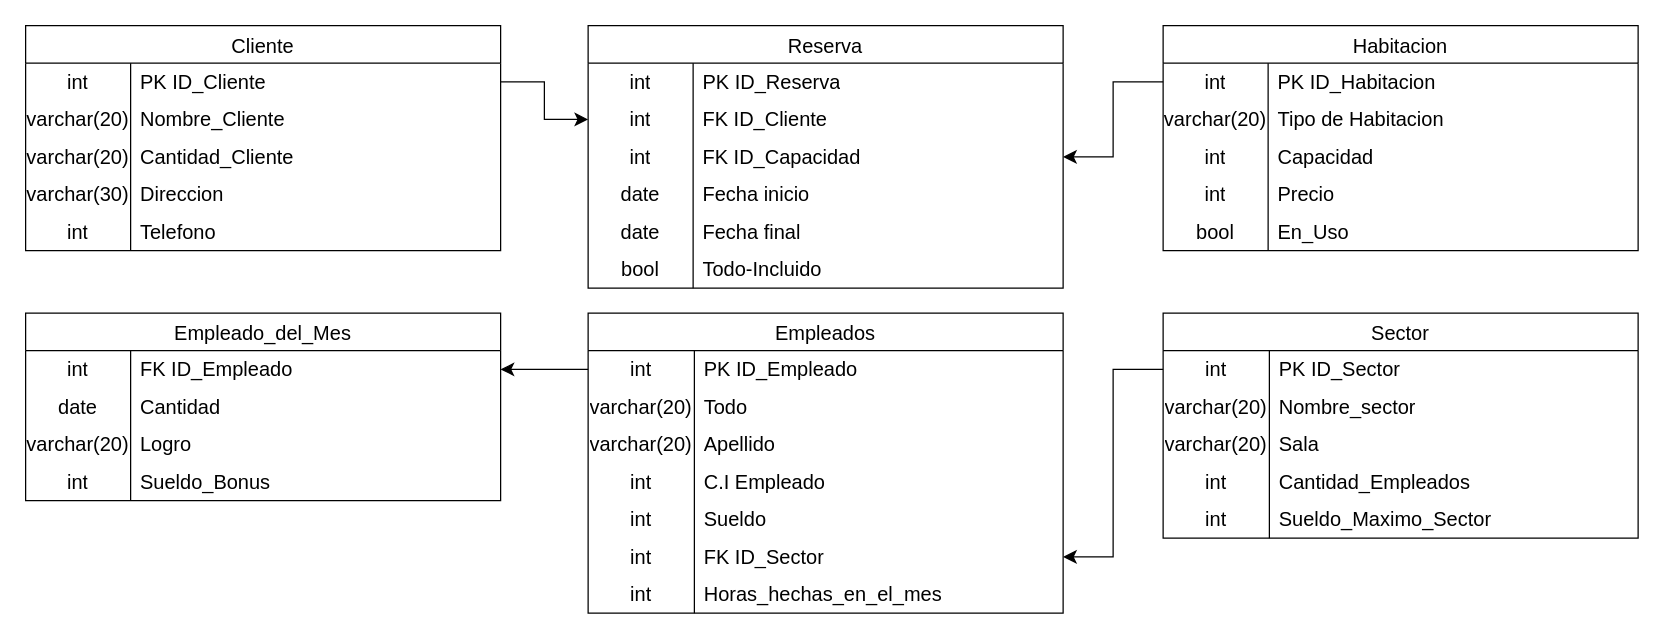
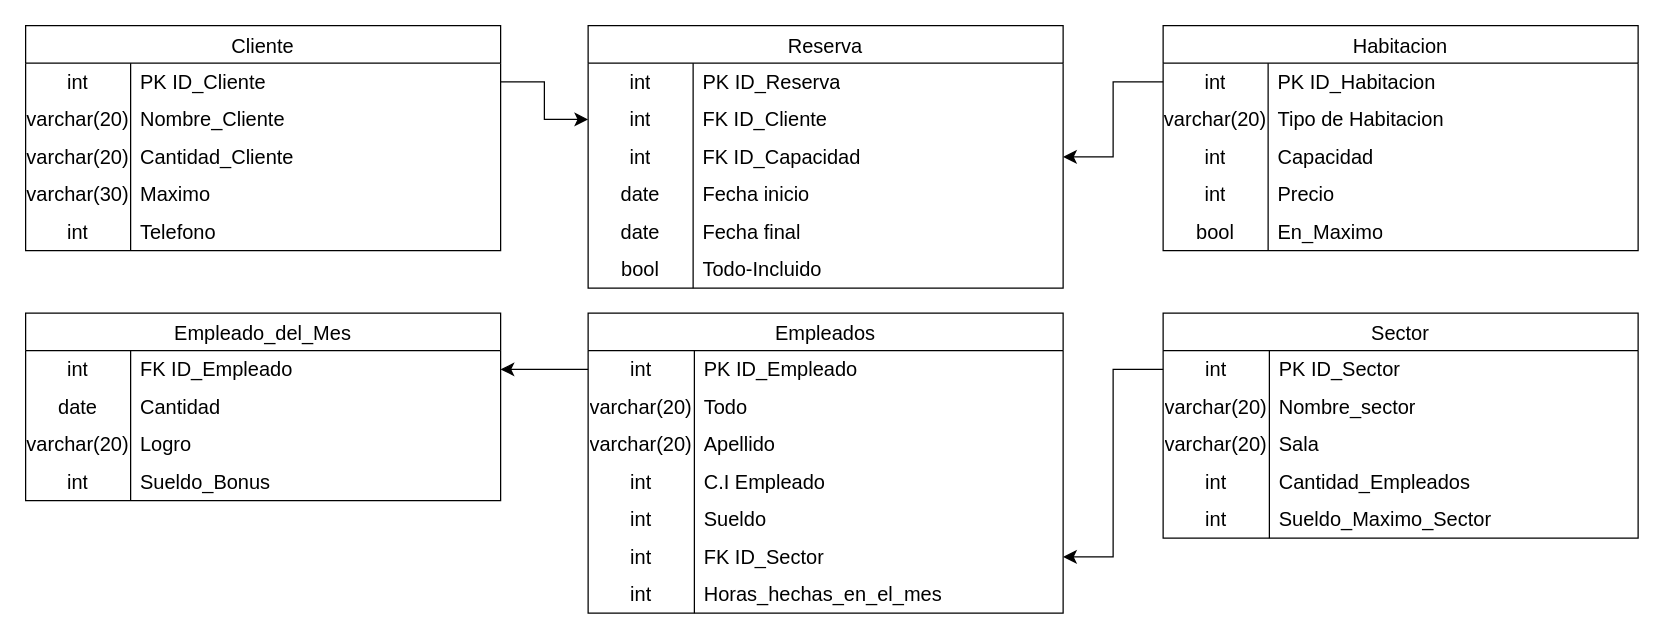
node "Direccion": label "Direccion" -> "Maximo"
node "En_Uso": label "En_Uso" -> "En_Maximo"
